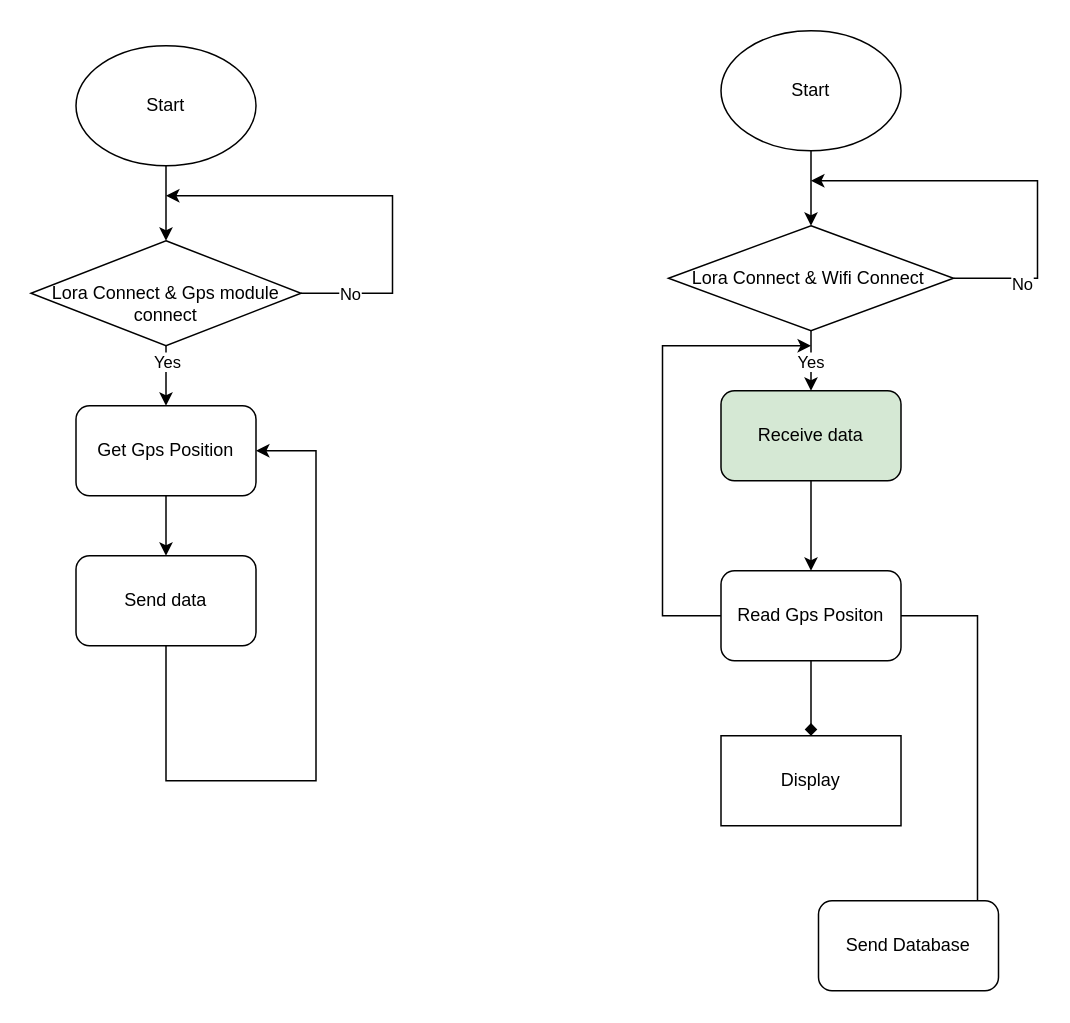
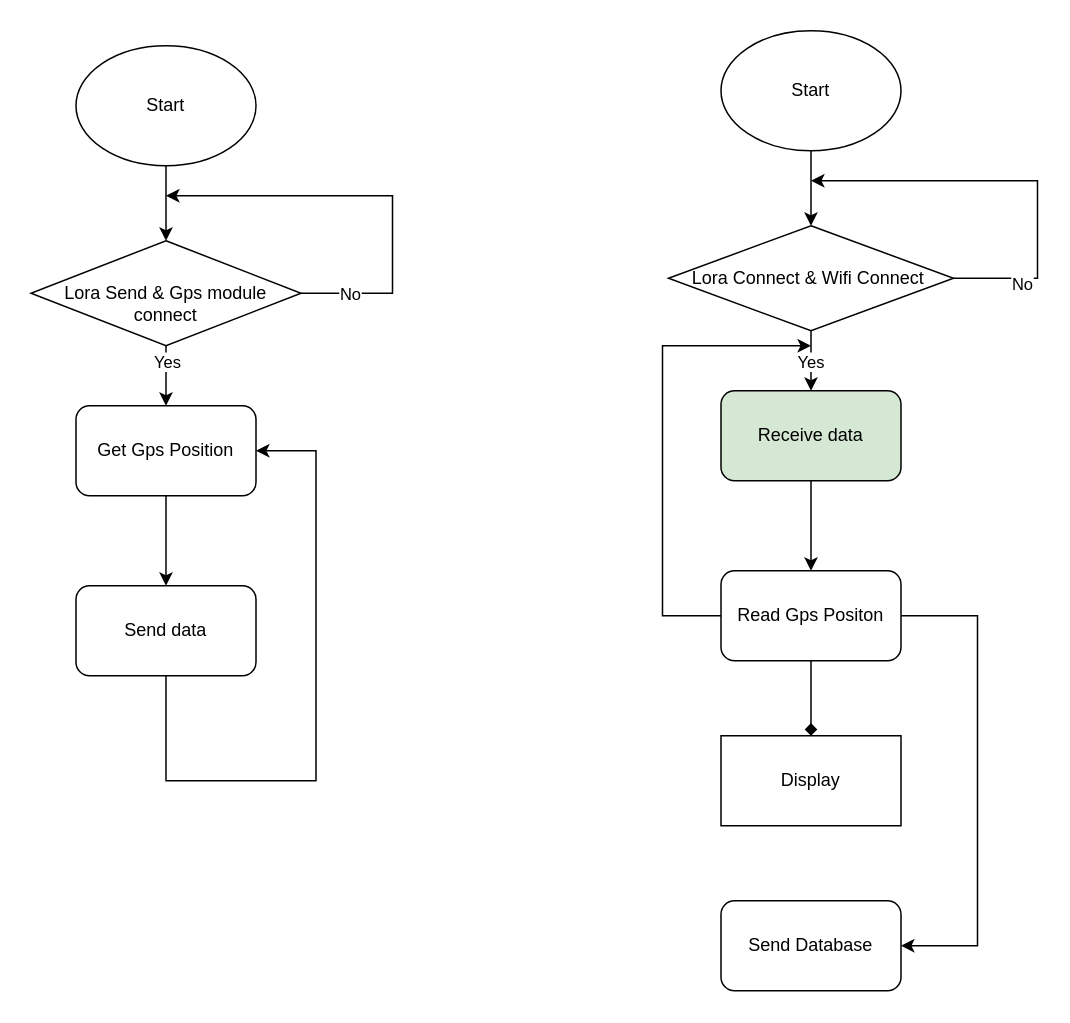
node "Lora Connect & Gps module connect": label "Lora Connect & Gps module connect" -> "Lora Send & Gps module connect"
node "Send data": moved (166, 601) -> (166, 631)
node "Send Database": moved (908, 946) -> (811, 946)
